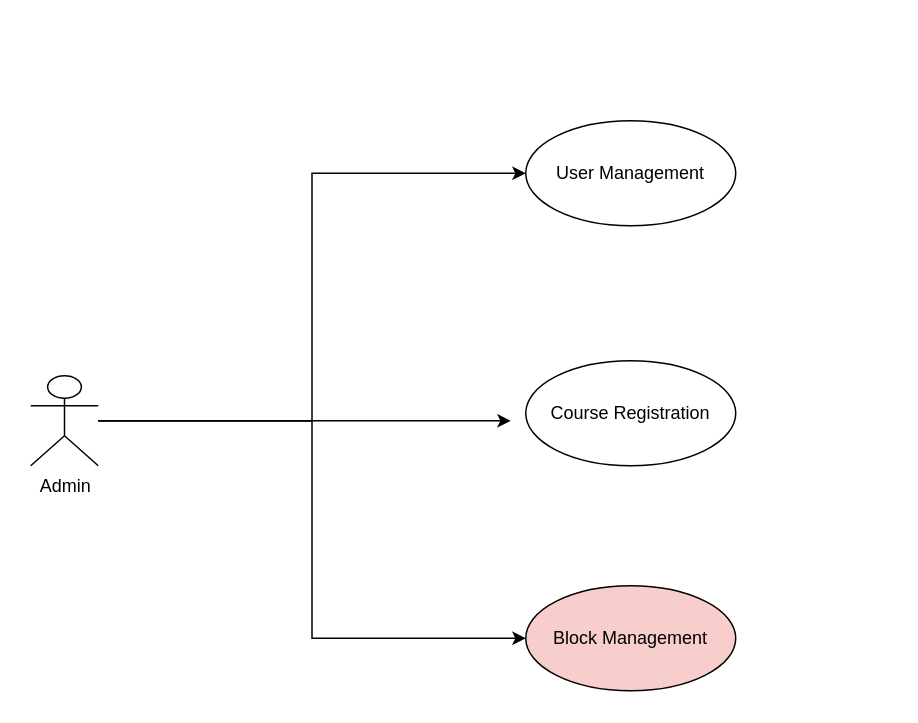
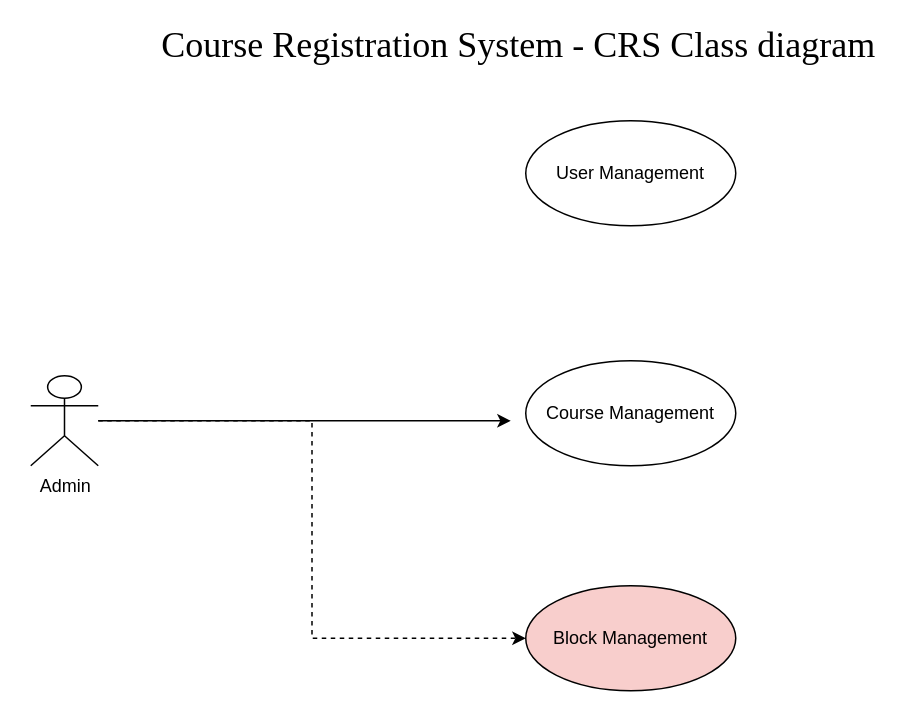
node "Course Registration System - CRS Class diagram": added
edge "Admin" -> "User Management": removed
node "Course Registration": label "Course Registration" -> "Course Management"
edge "Admin" -> "Block Management": style solid -> dashed
